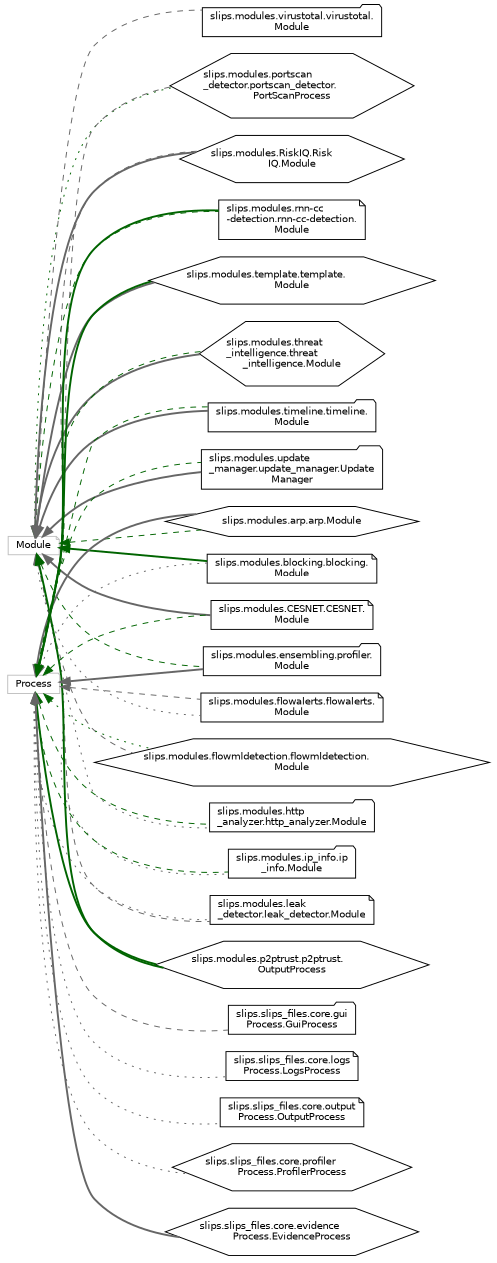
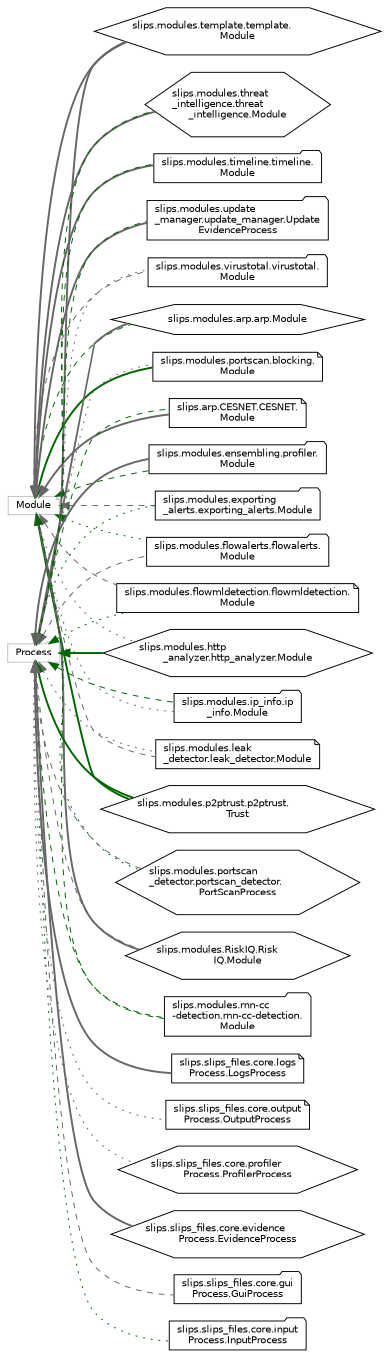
node "slips.modules.rnn-cc -detection.rnn-cc-detection. Module": shape note -> folder
edge "slips.modules.virustotal.virustotal. Module" -> "Process": added
edge "slips.modules.rnn-cc -detection.rnn-cc-detection. Module" -> "Process": style bold -> dashed
edge "slips.modules.template.template. Module" -> "Process": color darkgreen -> gray40
node "slips.modules.update _manager.update_manager.Update Manager": label "slips.modules.update _manager.update_manager.Update Manager" -> "slips.modules.update _manager.update_manager.Update EvidenceProcess"
node "slips.modules.exporting _alerts.exporting_alerts.Module": added
node "slips.modules.blocking.blocking. Module": label "slips.modules.blocking.blocking. Module" -> "slips.modules.portscan.blocking. Module"
node "slips.modules.CESNET.CESNET. Module": label "slips.modules.CESNET.CESNET. Module" -> "slips.arp.CESNET.CESNET. Module"
edge "slips.modules.flowalerts.flowalerts. Module" -> "Module": color gray40 -> darkgreen
node "slips.modules.flowalerts.flowalerts. Module": shape note -> folder
node "slips.modules.flowmldetection.flowmldetection. Module": shape hexagon -> note
edge "slips.modules.http _analyzer.http_analyzer.Module" -> "Process": style dashed -> bold
node "slips.modules.http _analyzer.http_analyzer.Module": shape folder -> hexagon
edge "slips.slips_files.core.logs Process.LogsProcess" -> "Process": style dotted -> bold
node "slips.modules.p2ptrust.p2ptrust. OutputProcess": label "slips.modules.p2ptrust.p2ptrust. OutputProcess" -> "slips.modules.p2ptrust.p2ptrust. Trust"
node "slips.slips_files.core.input Process.InputProcess": added
